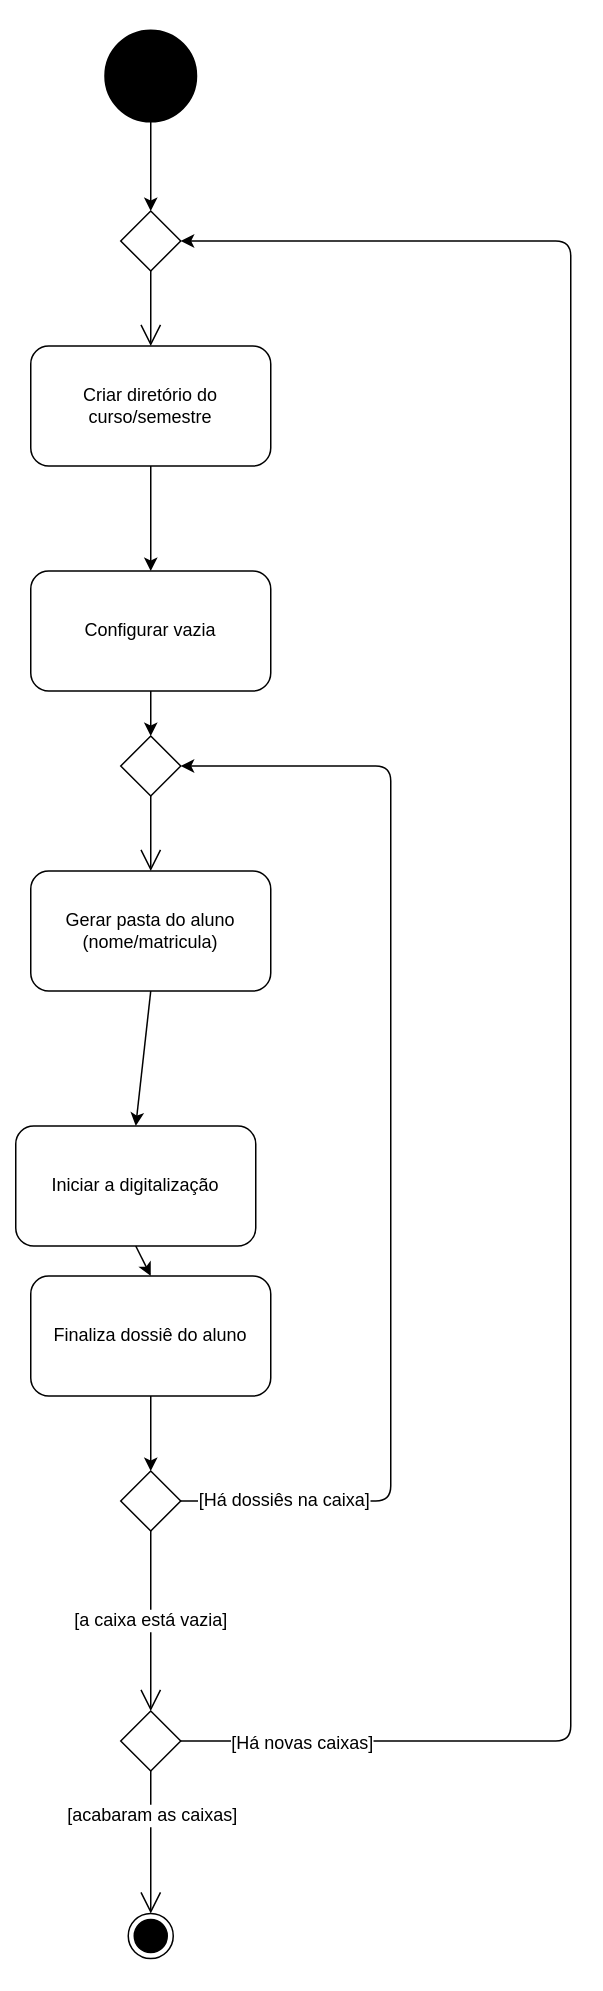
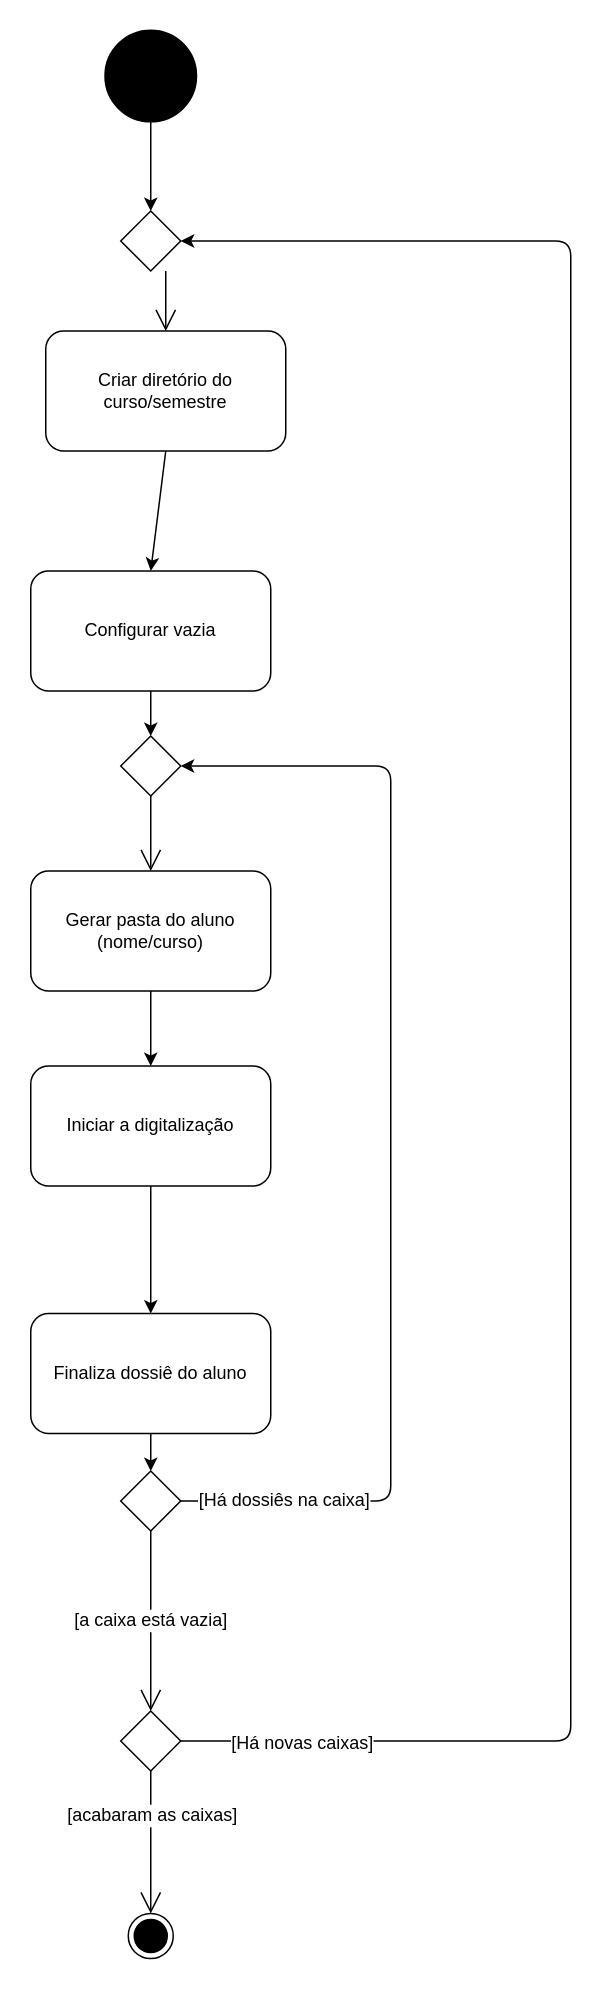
node "Criar diretório do curso/semestre": moved (151, 406) -> (166, 391)
node "Gerar pasta do aluno (nome/matricula)": label "Gerar pasta do aluno (nome/matricula)" -> "Gerar pasta do aluno (nome/curso)"
node "Iniciar a digitalização": moved (136, 1186) -> (151, 1126)
node "Finaliza dossiê do aluno": moved (151, 1336) -> (151, 1373)
